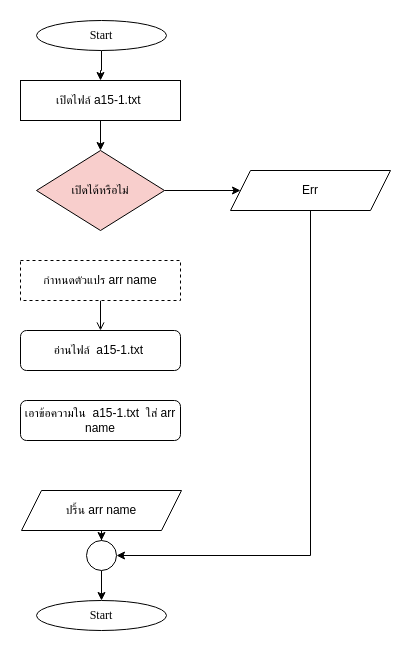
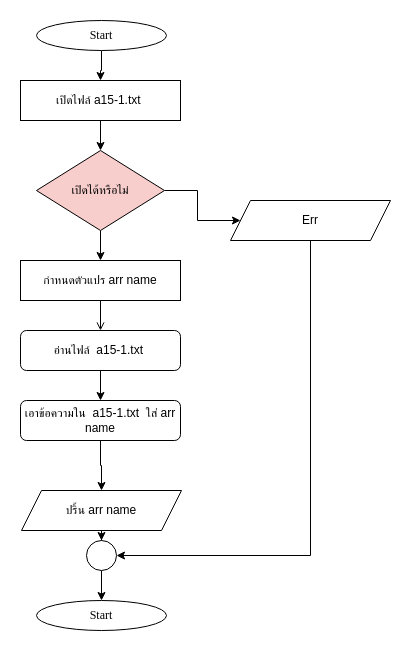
node "Err": moved (311, 191) -> (311, 221)
edge "เปิดได้หรือไม่" -> "กำหนดตัวแปร arr name": added
node "กำหนดตัวแปร arr name": style dashed -> solid
edge "อ่านไฟล์ a15-1.txt" -> "เอาข้อความใน a15-1.txt ใส่ arr name": added
edge "เอาข้อความใน a15-1.txt ใส่ arr name" -> "ปริ้น arr name": added
